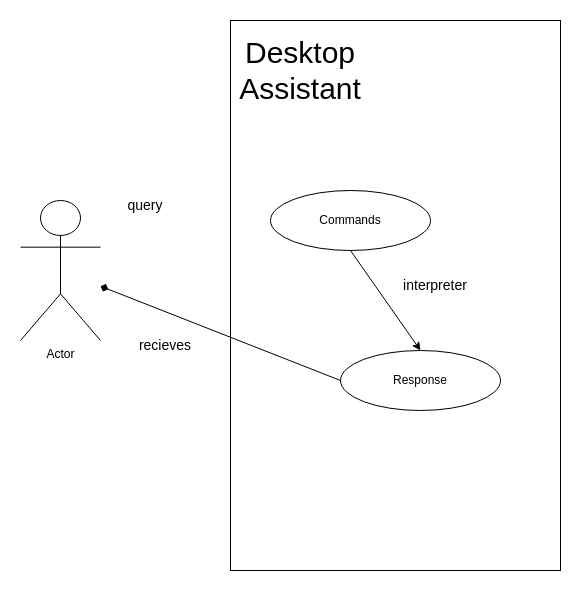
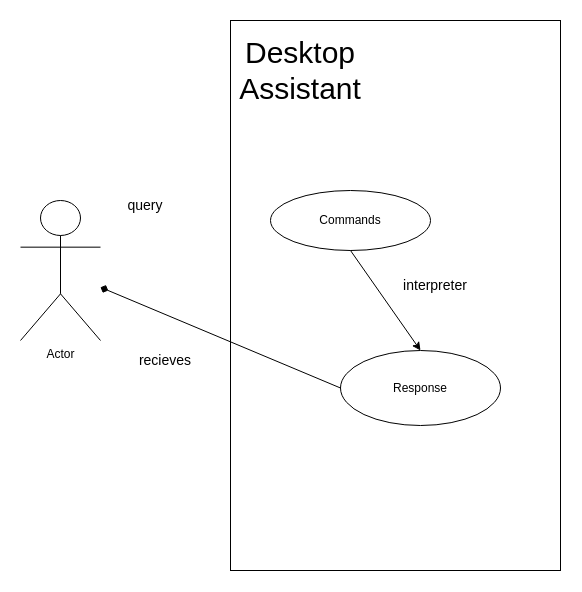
node "recieves": moved (166, 346) -> (166, 361)
node "Response": size 160x60 -> 160x75
